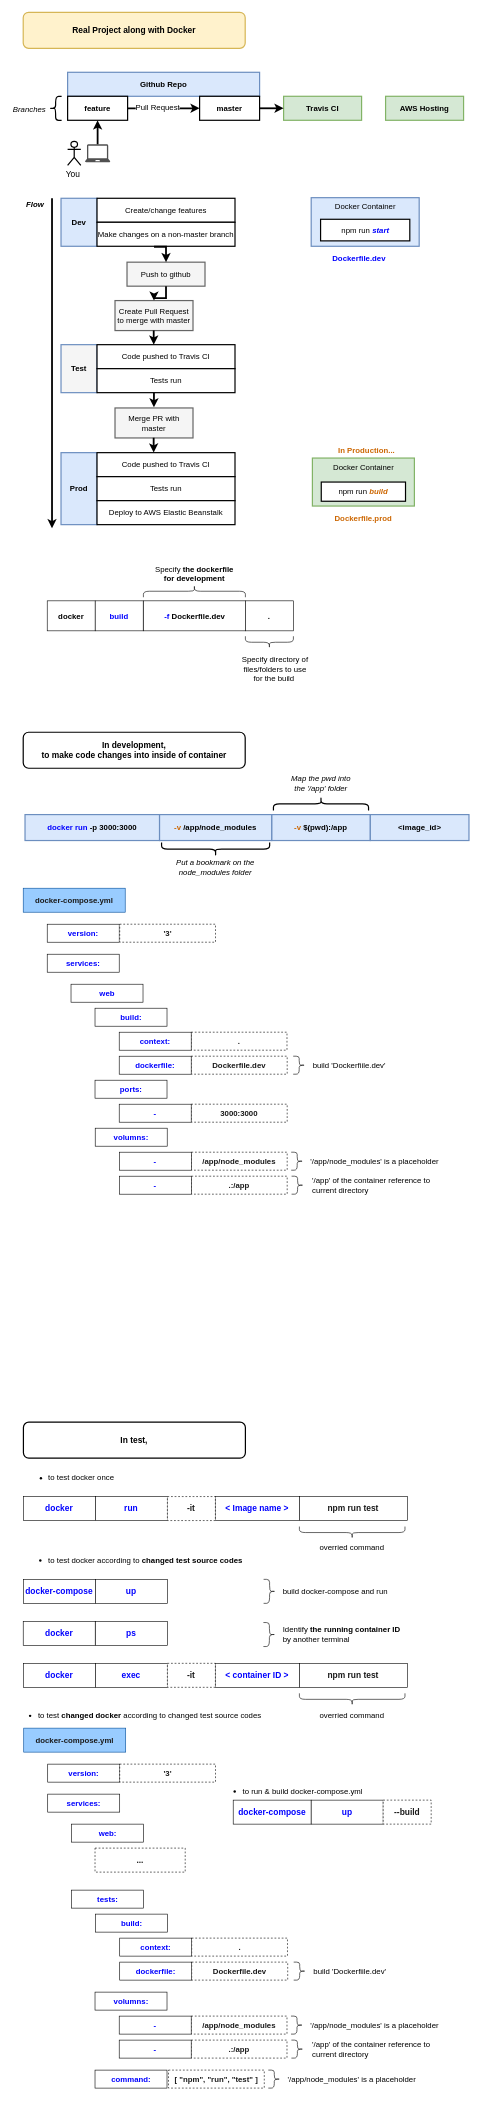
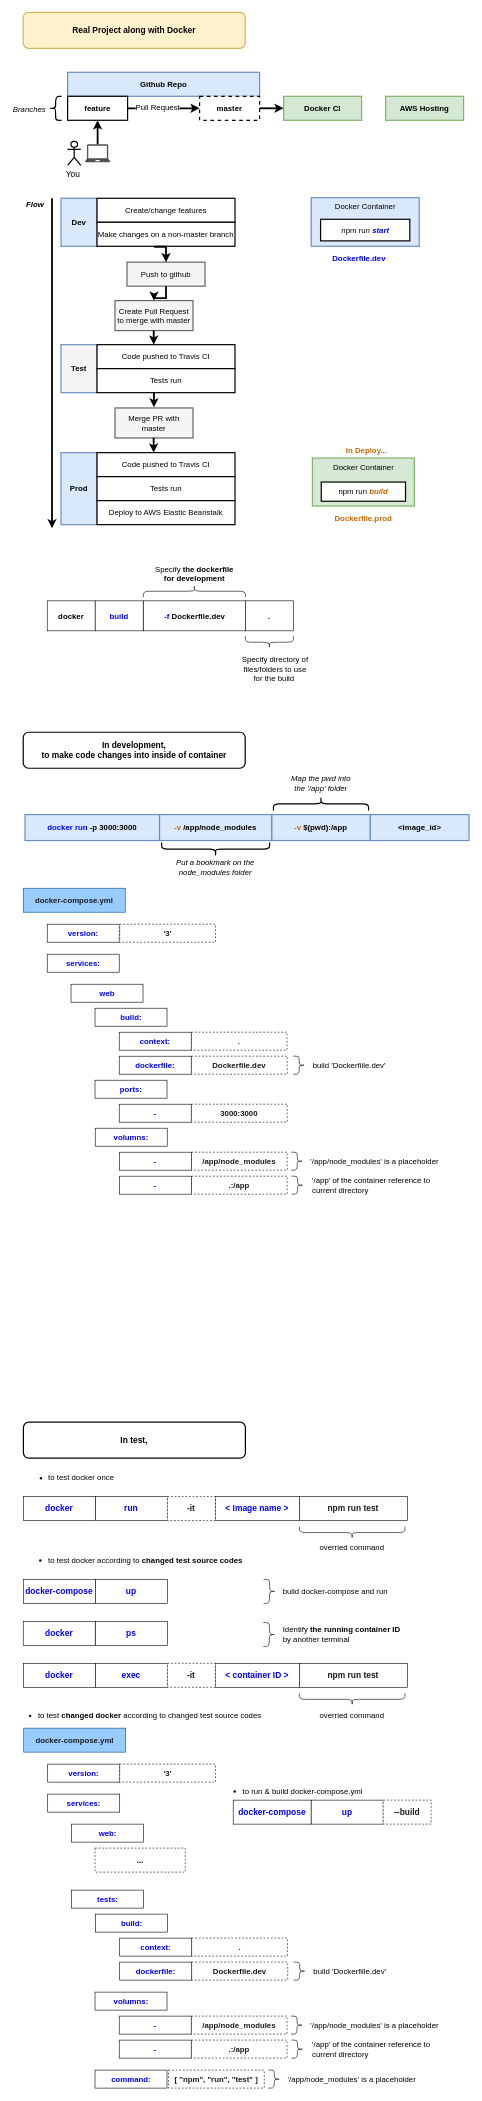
node "master": style solid -> dashed
node "Travis CI": label "Travis CI" -> "Docker CI"
node "In Production...": label "In Production..." -> "In Deploy..."
